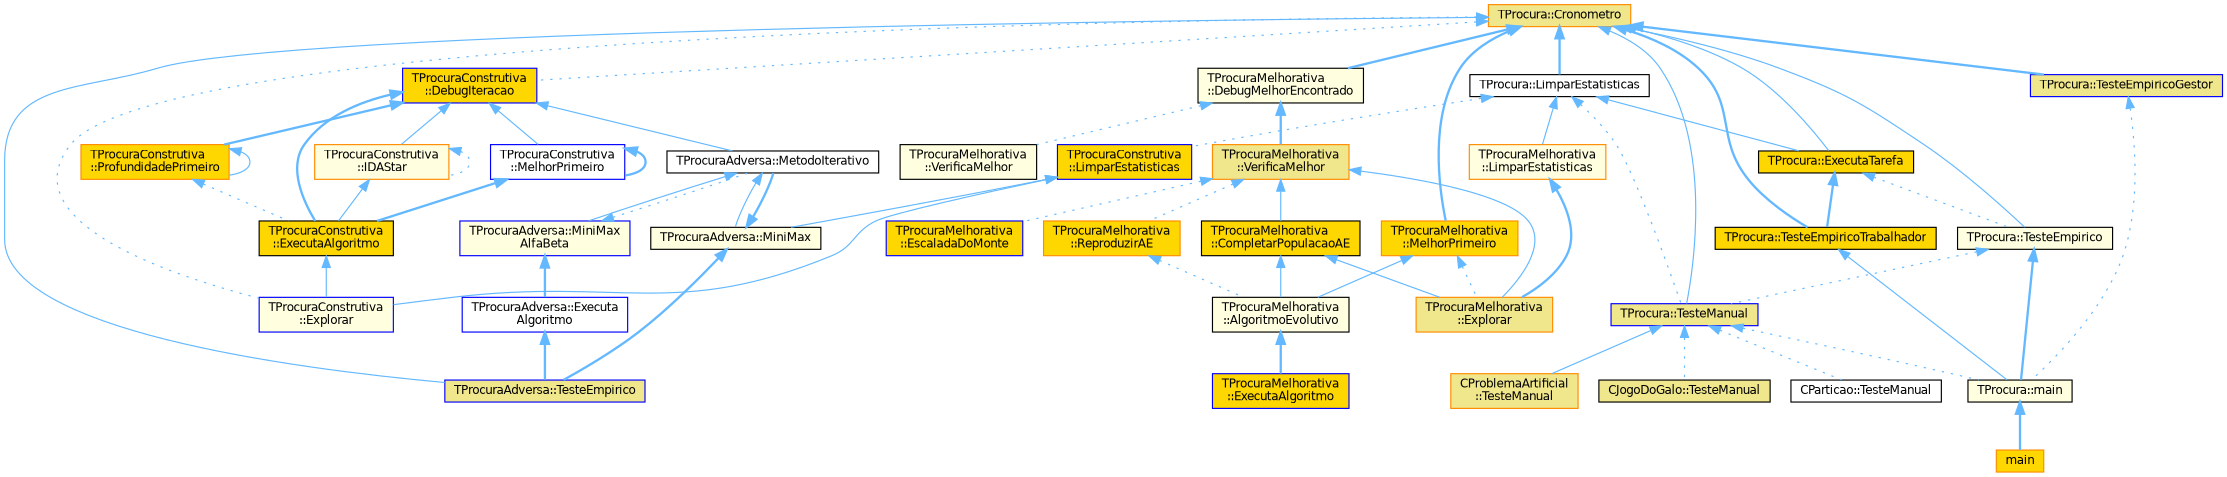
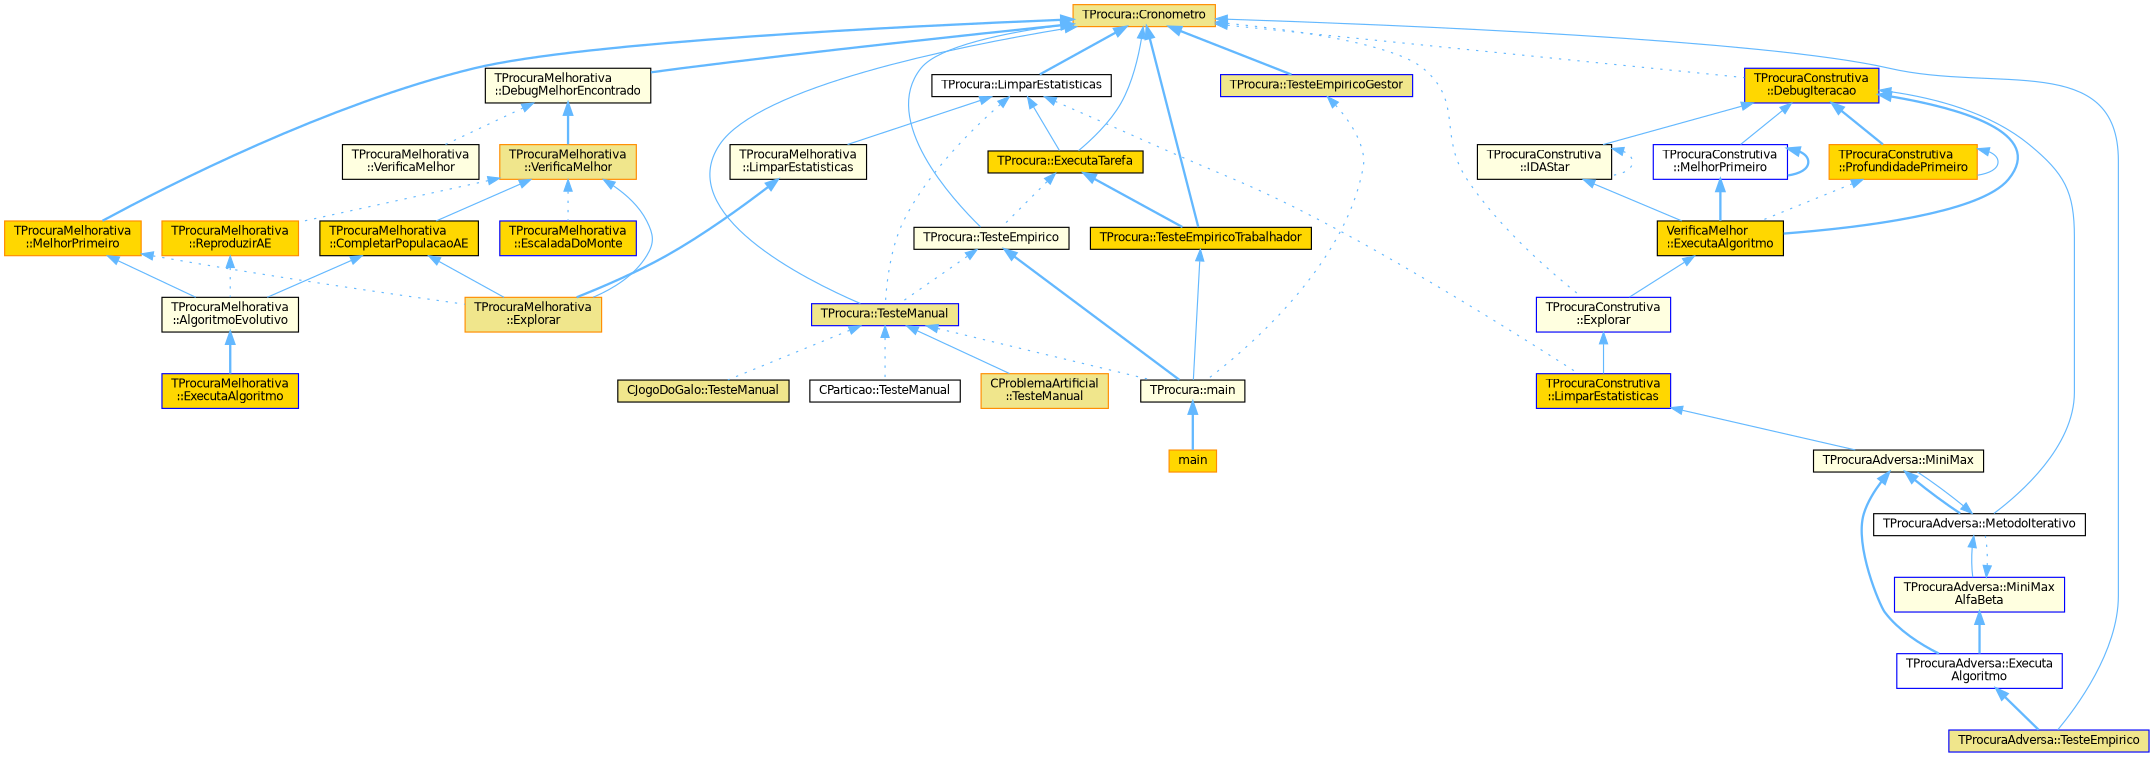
node "TProcuraConstrutiva ::IDAStar": color darkorange -> black
node "TProcuraMelhorativa ::LimparEstatisticas": color darkorange -> black
node "TProcuraConstrutiva ::ExecutaAlgoritmo": label "TProcuraConstrutiva ::ExecutaAlgoritmo" -> "VerificaMelhor ::ExecutaAlgoritmo"
edge "TProcuraConstrutiva ::Explorar" -> "TProcuraConstrutiva ::LimparEstatisticas": reversed
edge "TProcuraAdversa::TesteEmpirico" -> "TProcuraAdversa::MiniMax": now "TProcuraAdversa::Executa Algoritmo" -> "TProcuraAdversa::MiniMax"
